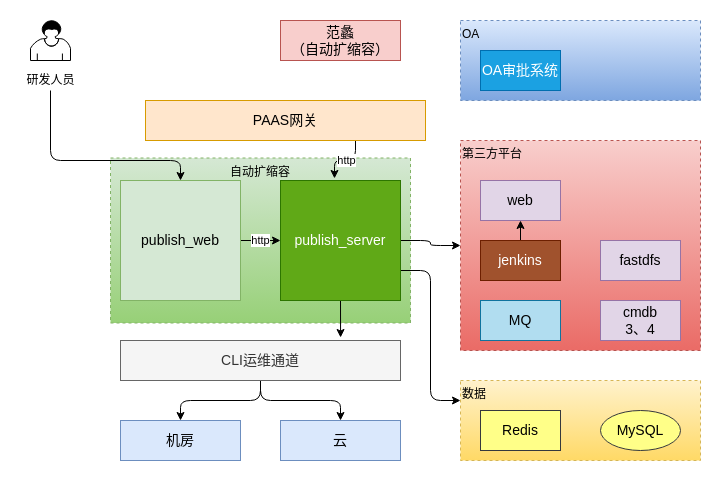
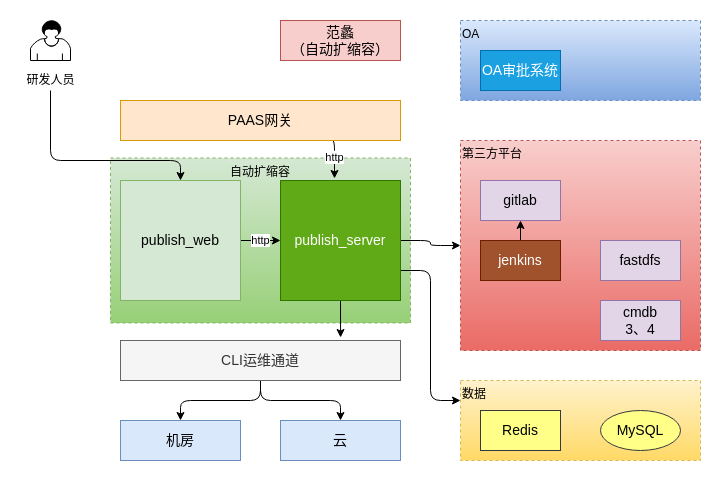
node "PAAS网关": moved (286, 121) -> (261, 121)
node "web": label "web" -> "gitlab"
node "MQ": removed
